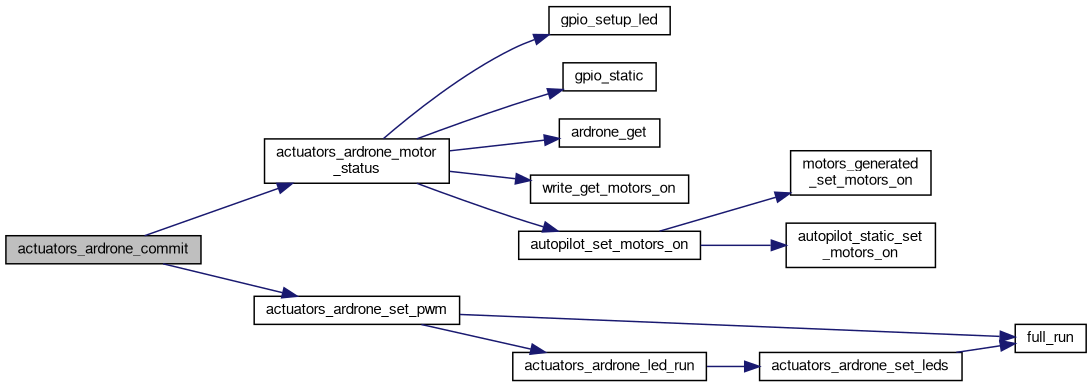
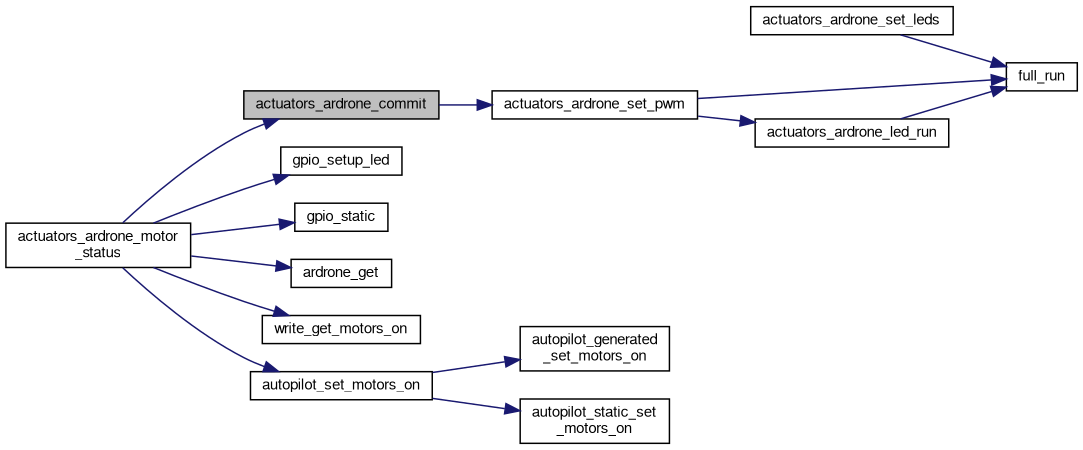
node "motors_generated _set_motors_on": label "motors_generated _set_motors_on" -> "autopilot_generated _set_motors_on"
edge "actuators_ardrone_commit" -> "actuators_ardrone_motor _status": reversed
edge "actuators_ardrone_led_run" -> "actuators_ardrone_set_leds": now "actuators_ardrone_led_run" -> "full_run"
